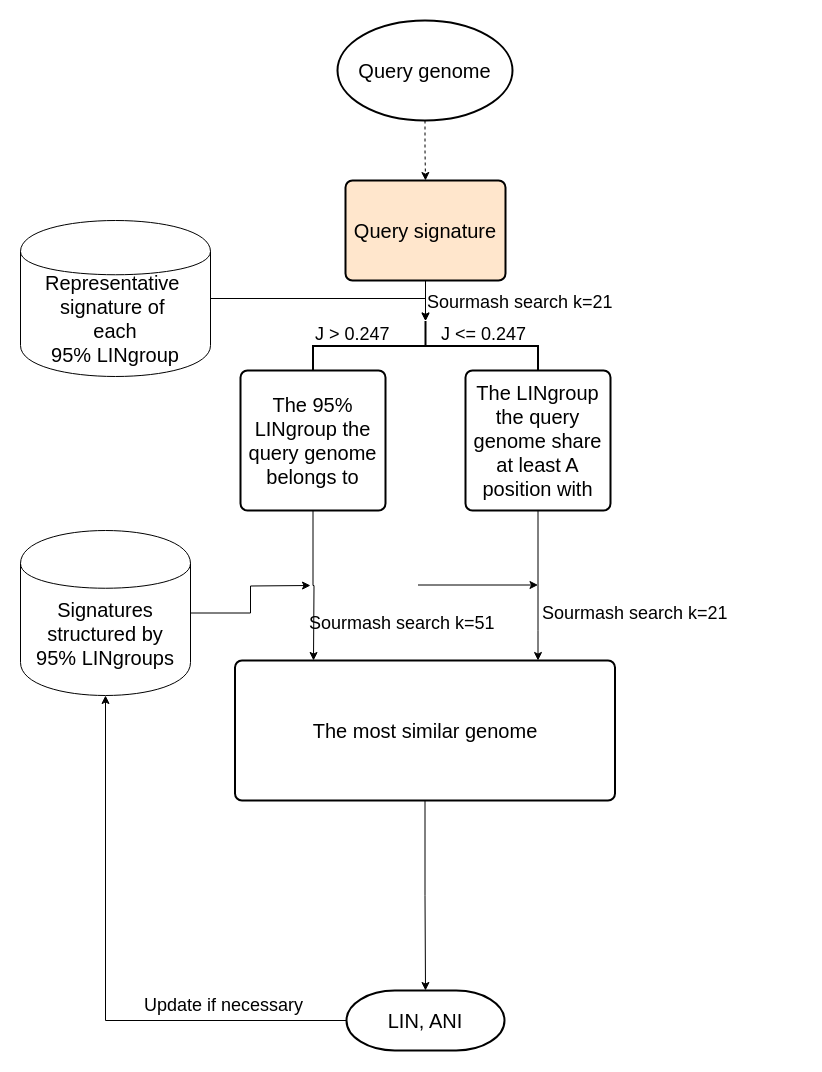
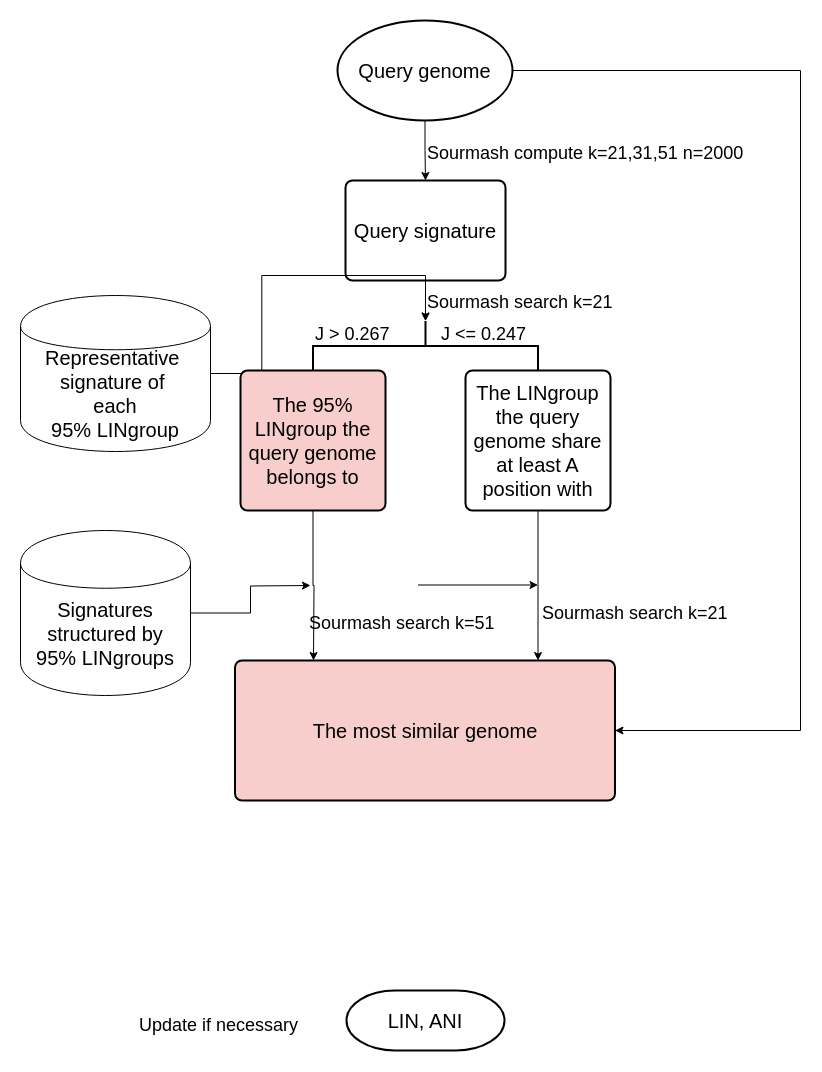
edge "Query genome" -> "Query signature": style dashed -> solid
node "Sourmash compute k=21,31,51 n=2000": added
node "Query signature": fillcolor #ffe6cc -> #ffffff
node "Representative signature of each 95% LINgroup": moved (116, 299) -> (116, 374)
node "J > 0.247": label "J > 0.247" -> "J > 0.267"
edge "Query genome" -> "The most similar genome": added
node "The 95% LINgroup the query genome belongs to": fillcolor #ffffff -> #f8cecc
node "The most similar genome": fillcolor #ffffff -> #f8cecc
edge "The most similar genome" -> "LIN, ANI": removed
edge "LIN, ANI" -> "Signatures structured by 95% LINgroups": removed
node "Update if necessary": moved (228, 1003) -> (223, 1023)
